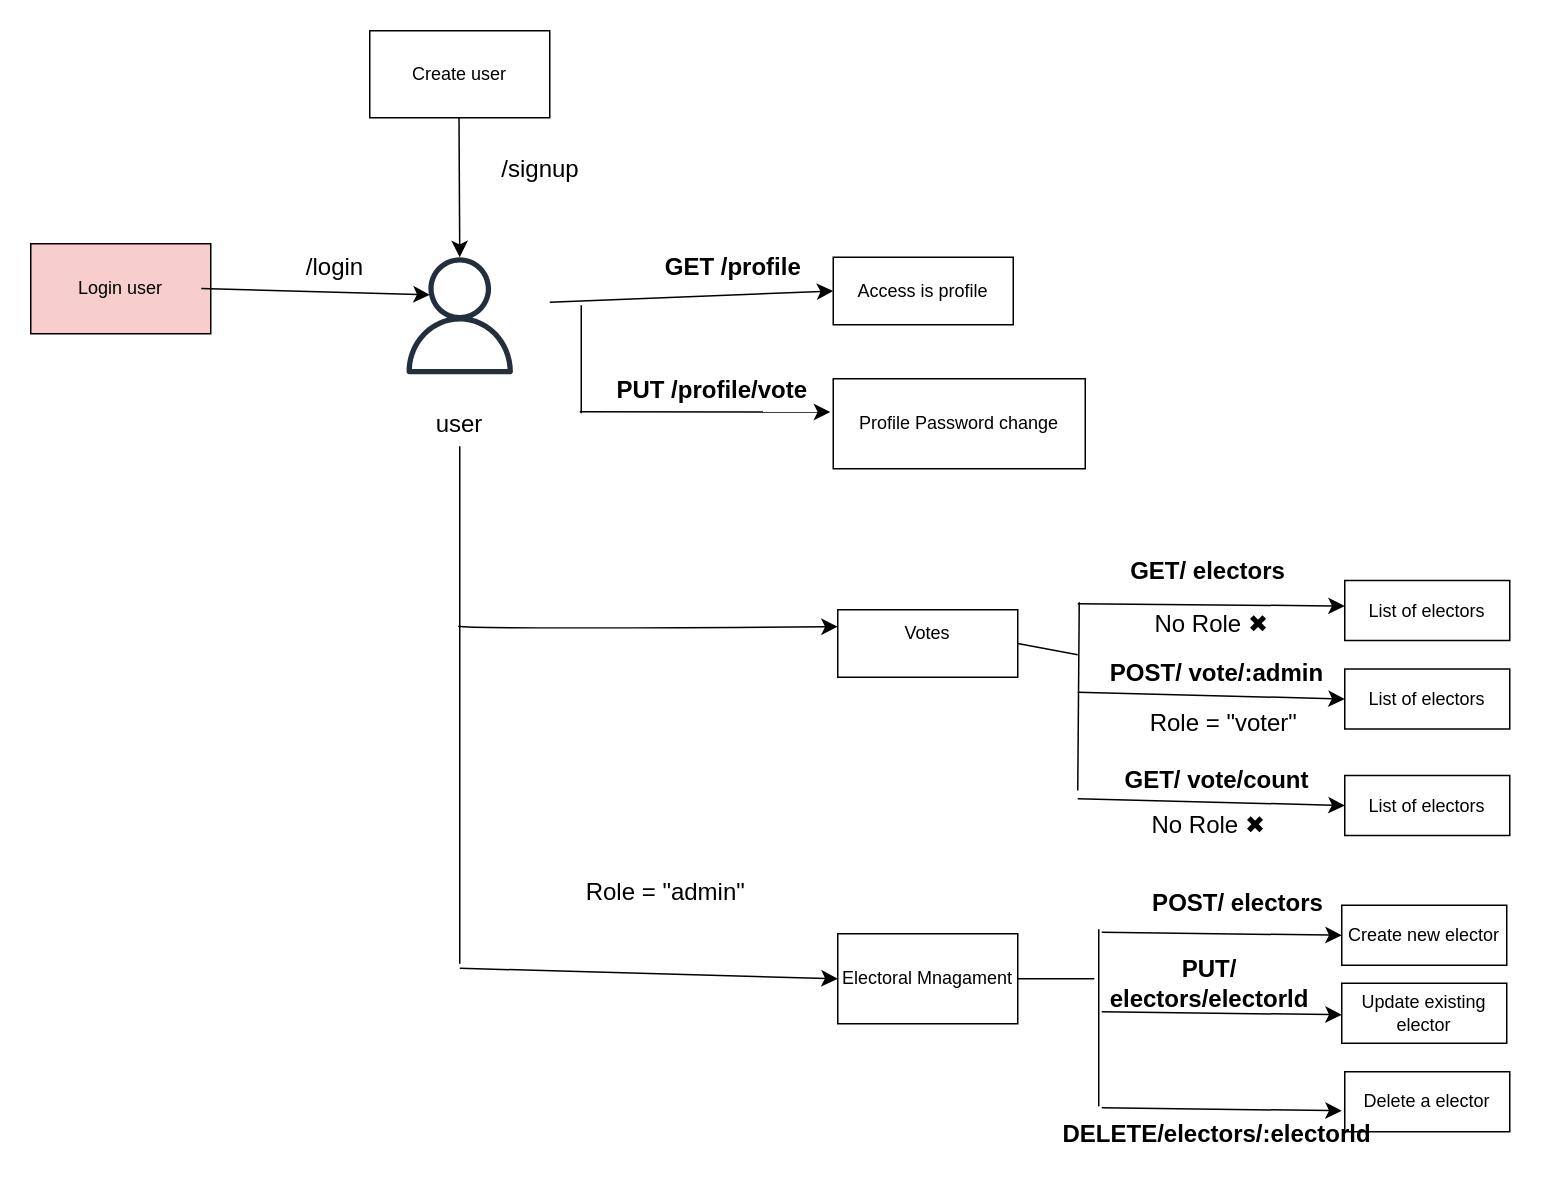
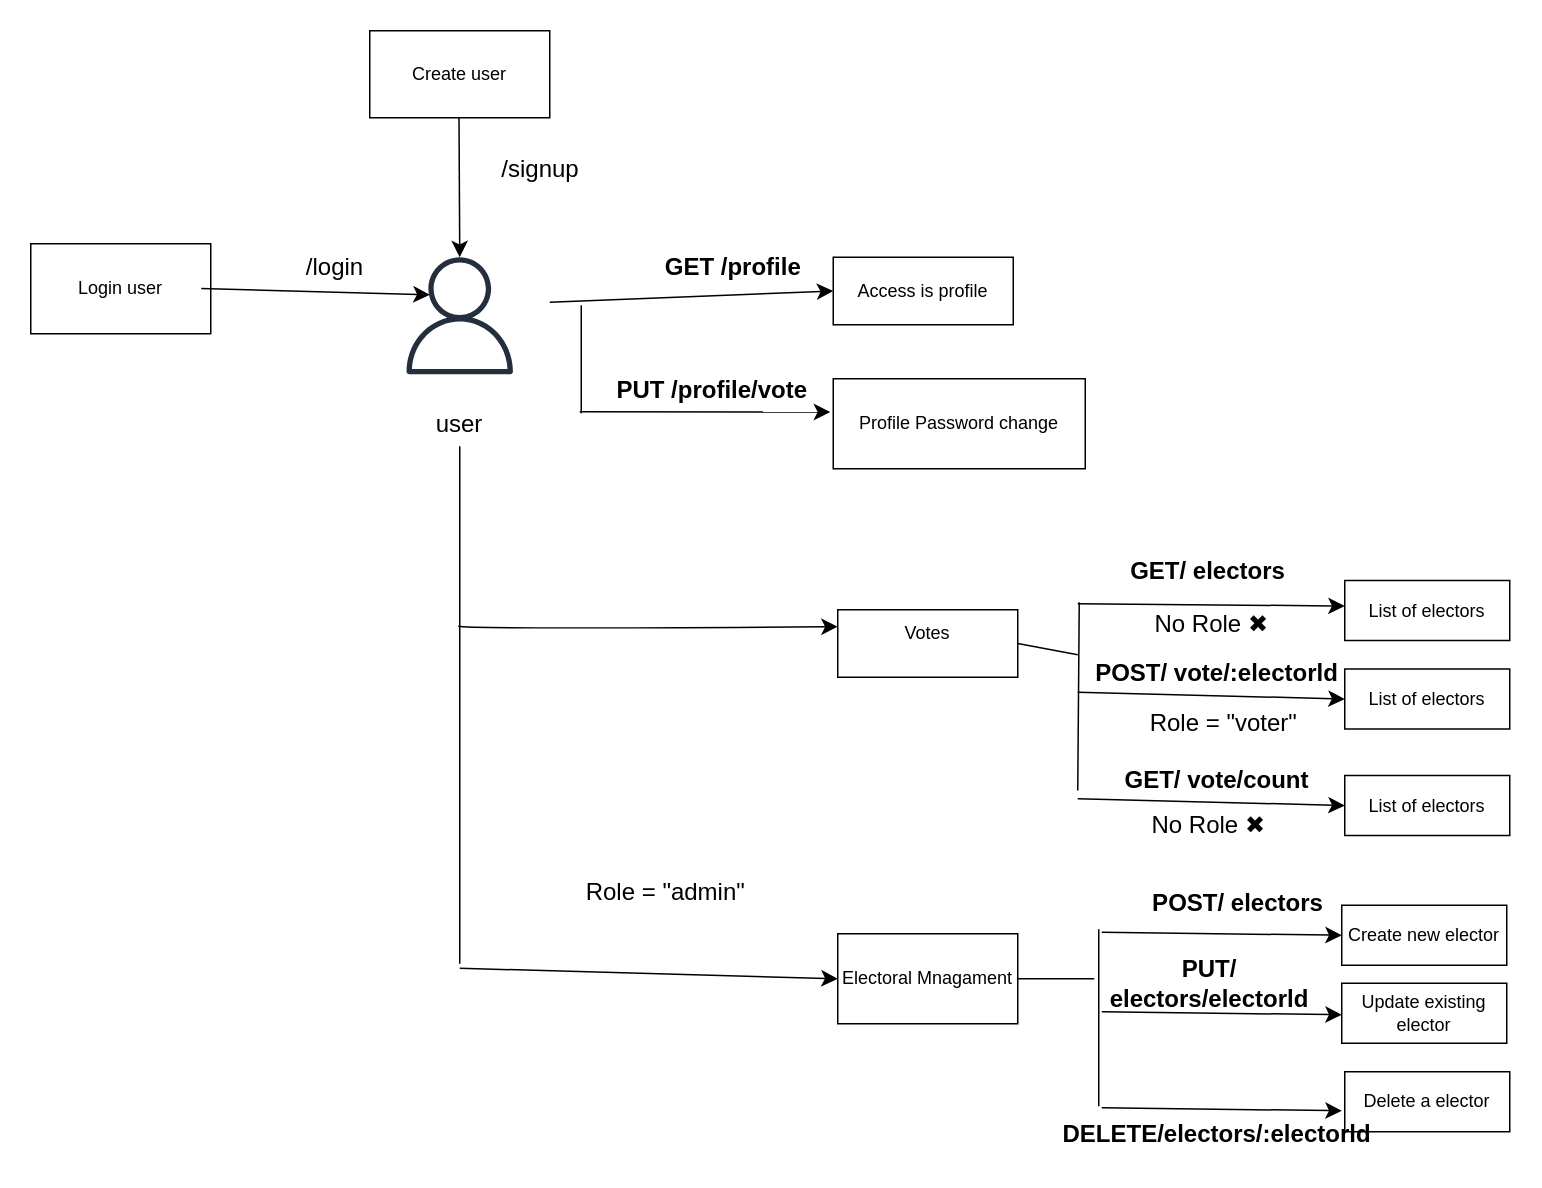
node "Login user": fillcolor #f8cecc -> #ffffff
node "POST/ vote/:admin": label "POST/ vote/:admin" -> "POST/ vote/:electorld"
